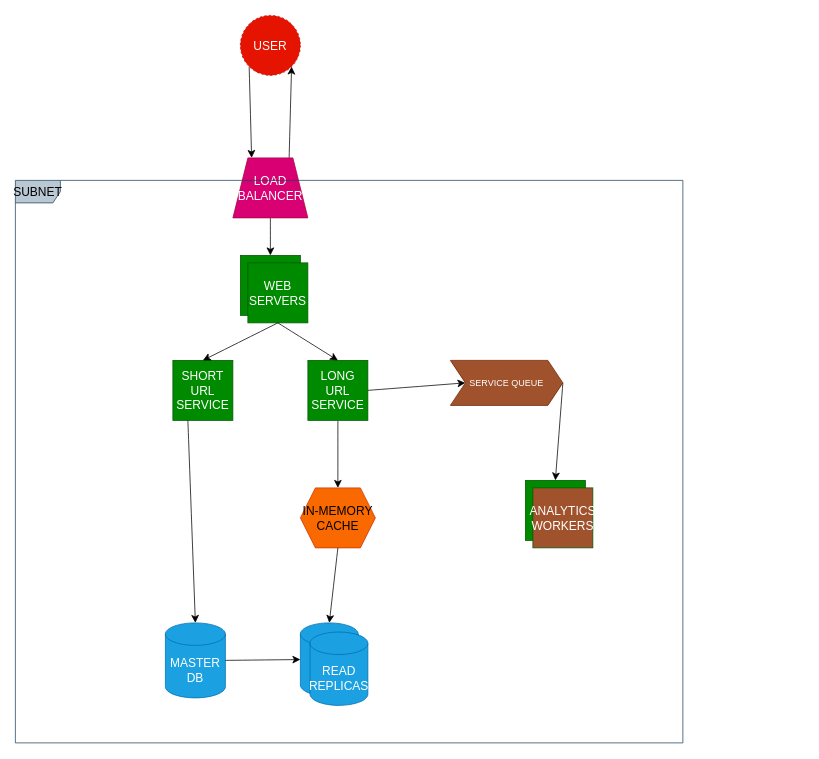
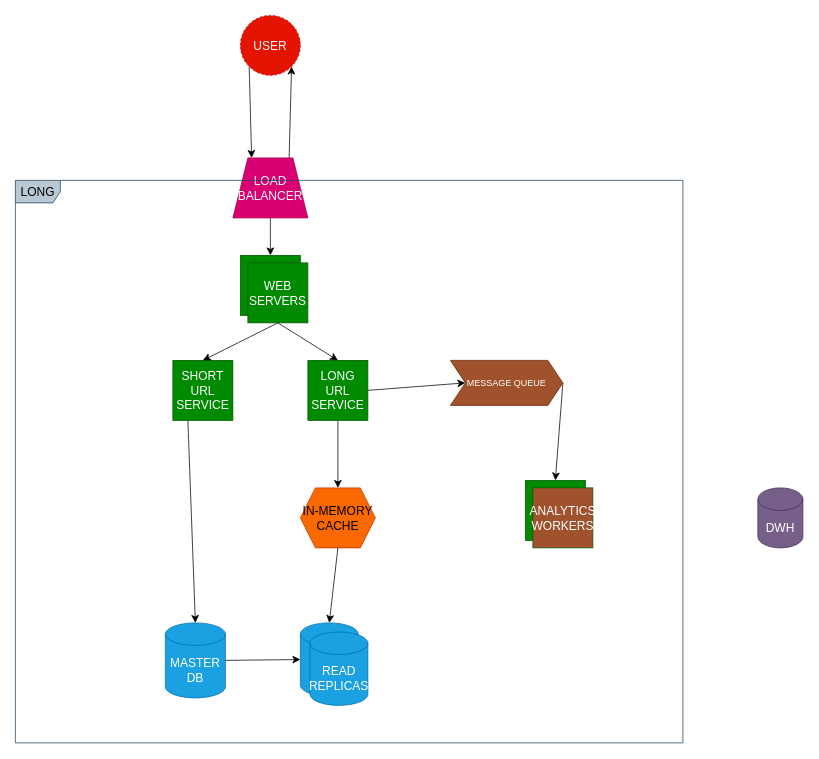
node "SUBNET": label "SUBNET" -> "LONG"
node "SERVICE QUEUE": label "SERVICE QUEUE" -> "MESSAGE QUEUE"
node "DWH": added
